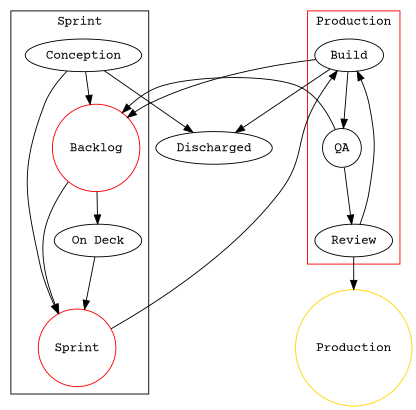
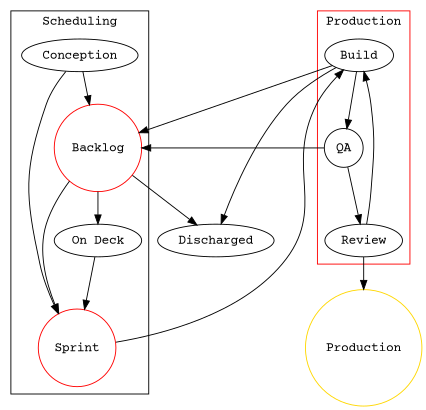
cluster "Sprint": label "Sprint" -> "Scheduling"
edge "Conception" -> "Discharged": now "Backlog" -> "Discharged"
